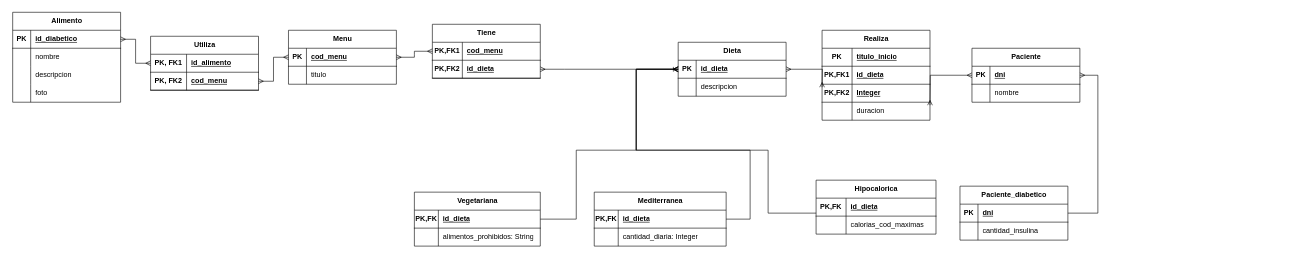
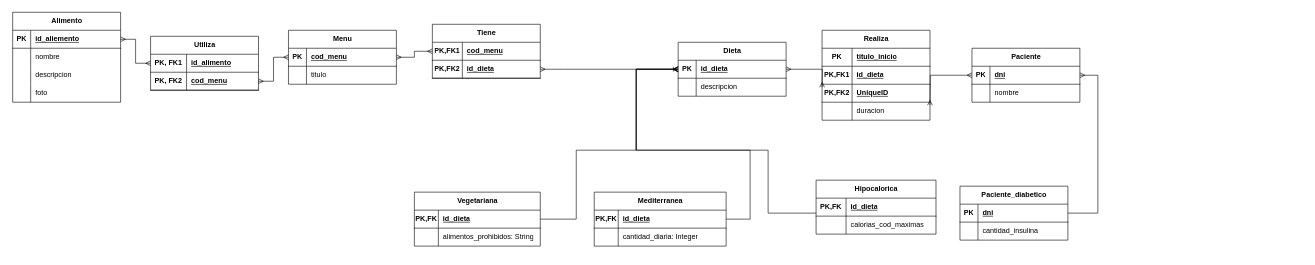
node "id_diabetico": label "id_diabetico" -> "id_aliemento"
node "Integer": label "Integer" -> "UniqueID"
